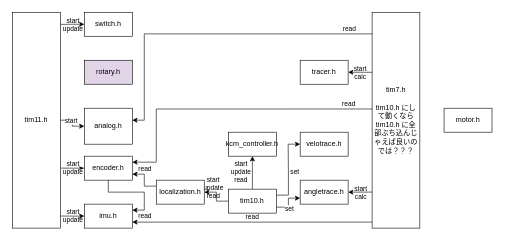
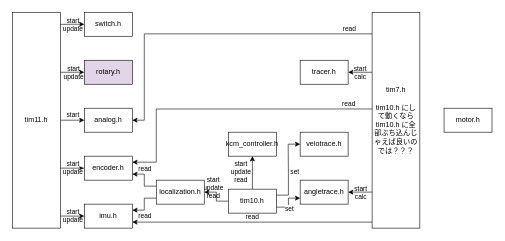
edge "tim11.h" -> "rotary.h": added, label "start update"
node "analog.h": size 48x36 -> 48x24
edge "encoder.h" -> "imu.h": now "localization.h" -> "imu.h"
